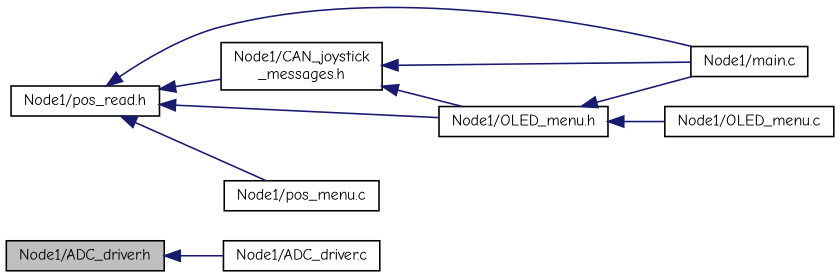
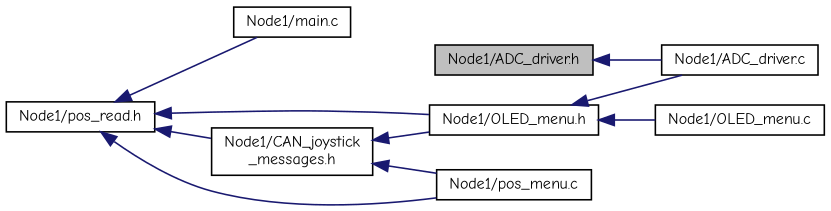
edge "Node1/main.c" -> "Node1/CAN_joystick _messages.h": now "Node1/pos_menu.c" -> "Node1/CAN_joystick _messages.h"
edge "Node1/main.c" -> "Node1/OLED_menu.h": now "Node1/ADC_driver.c" -> "Node1/OLED_menu.h"
